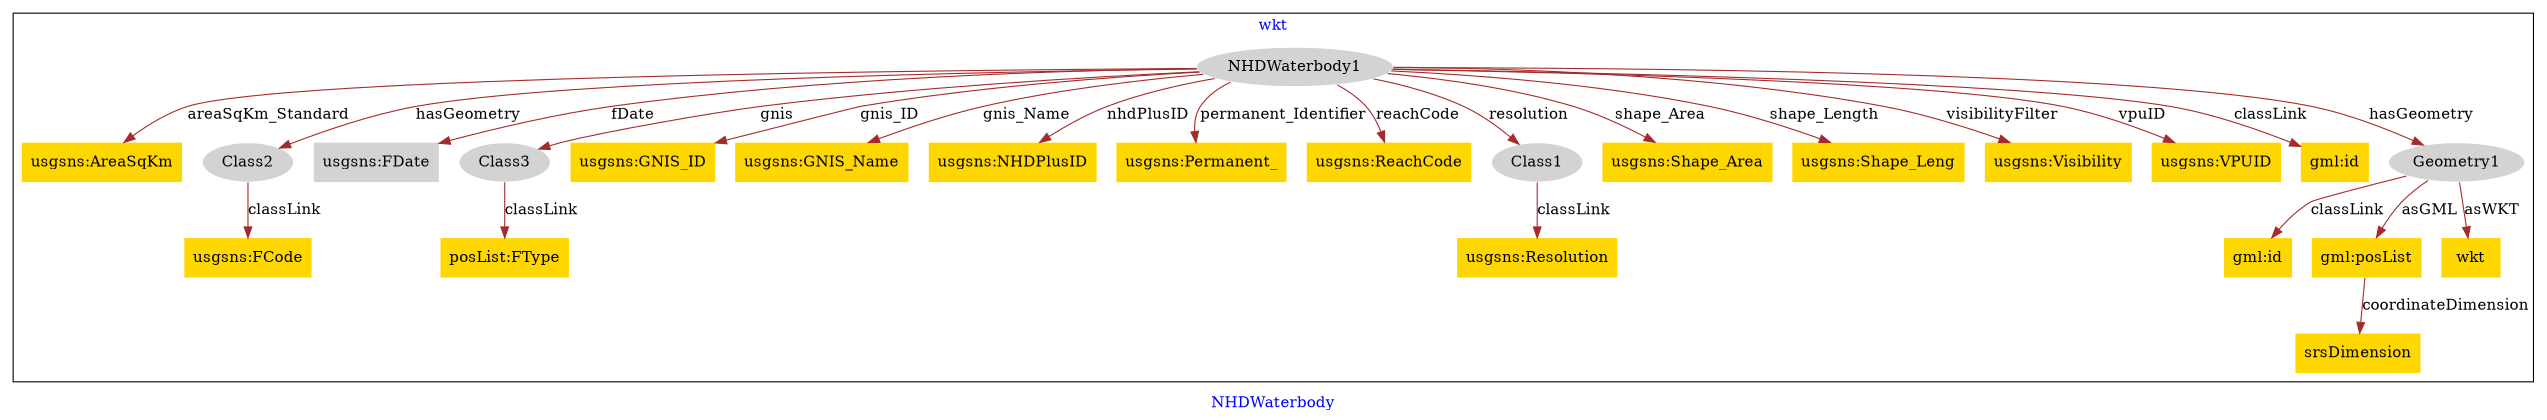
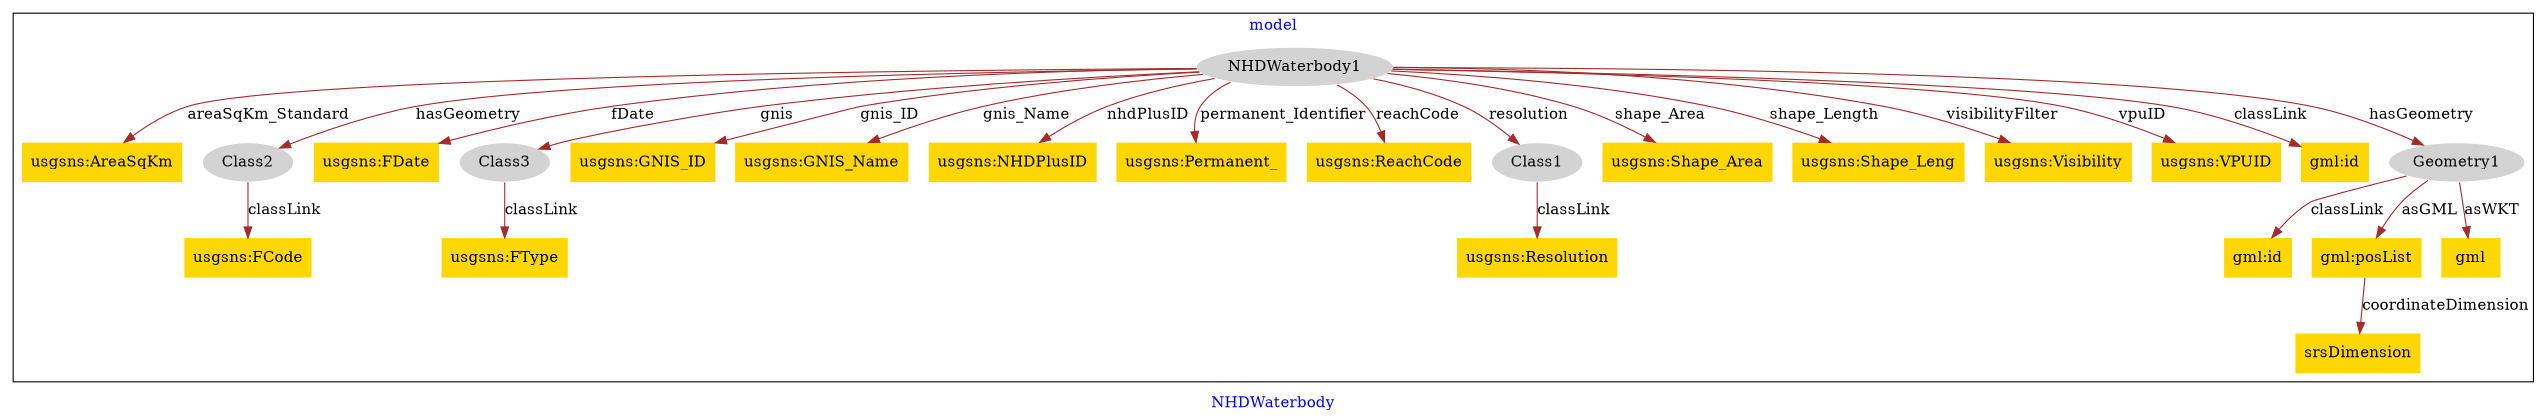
cluster "wkt": label "wkt" -> "model"
node "usgsns:FDate": fillcolor lightgray -> gold
node "posList:FType": label "posList:FType" -> "usgsns:FType"
node "wkt": label "wkt" -> "gml"
